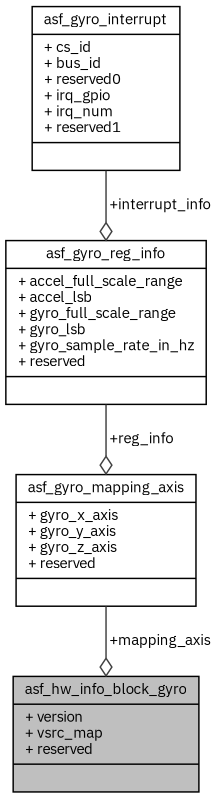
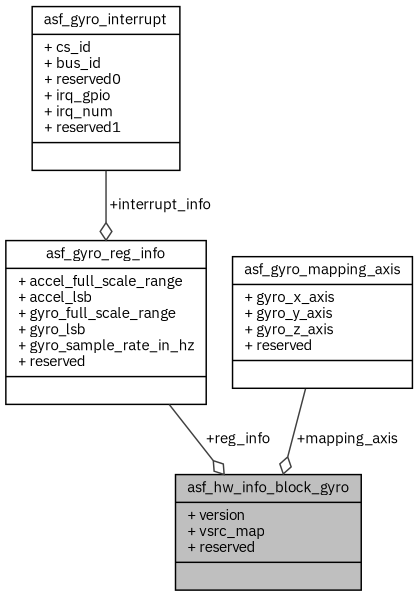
edge "asf_gyro_reg_info" -> "asf_gyro_mapping_axis": now "asf_gyro_reg_info" -> "asf_hw_info_block_gyro"
